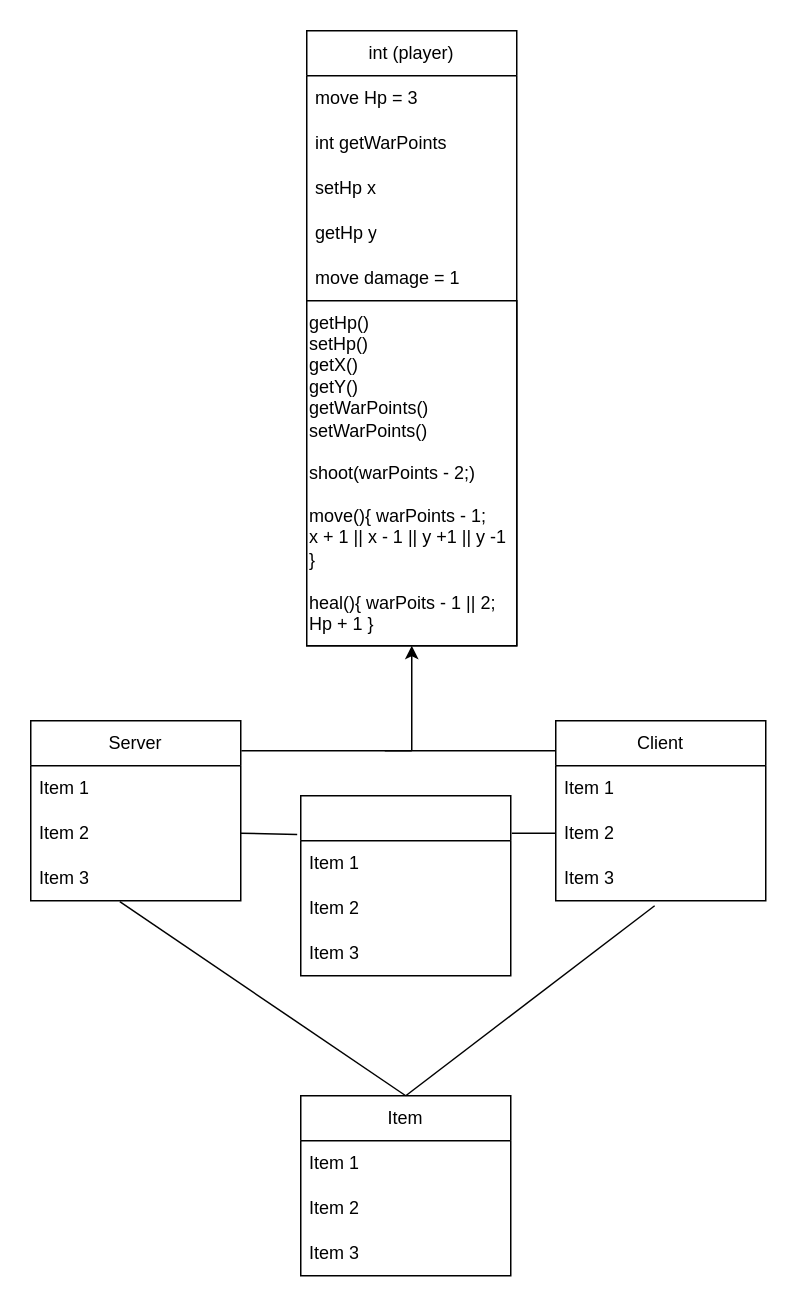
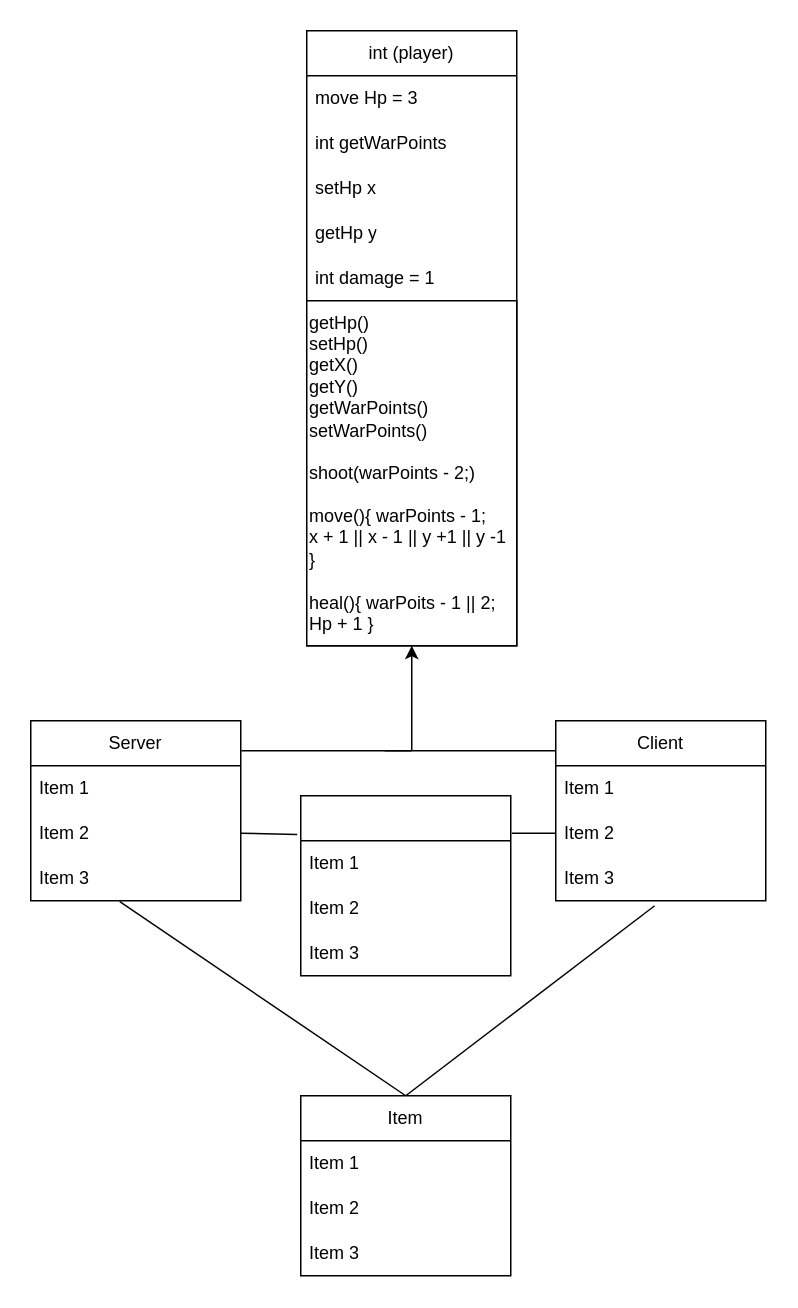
node "move damage = 1": label "move damage = 1" -> "int damage = 1"
